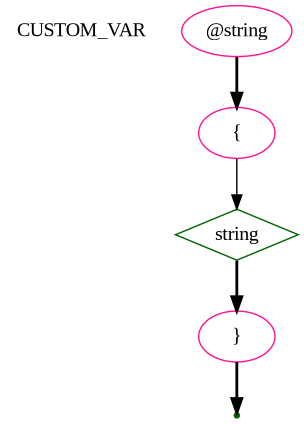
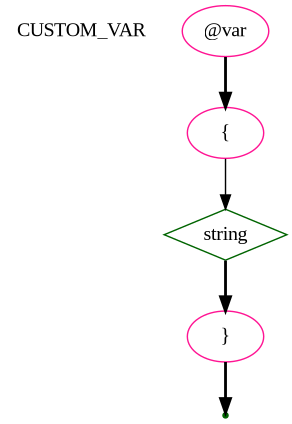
node "@string": label "@string" -> "@var"
